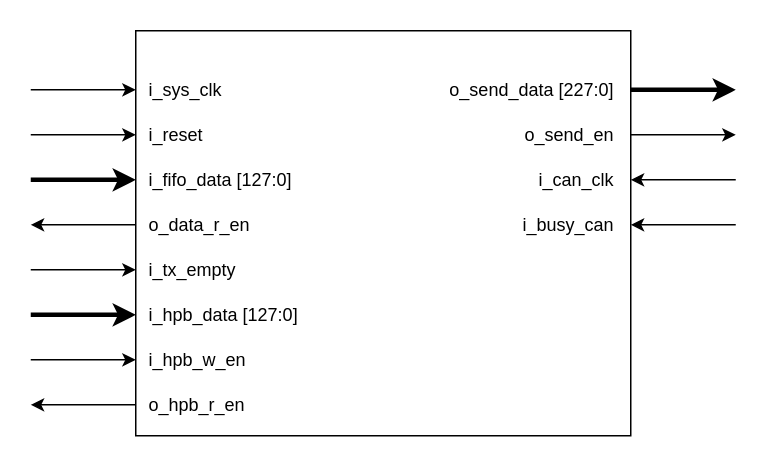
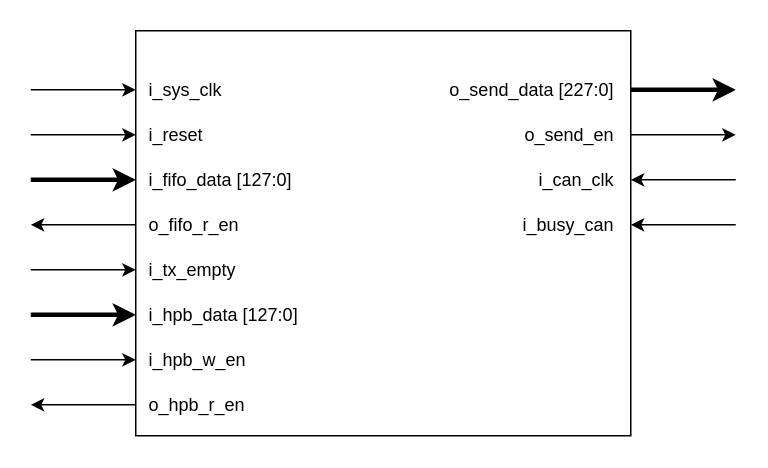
node "o_data_r_en": label "o_data_r_en" -> "o_fifo_r_en"
